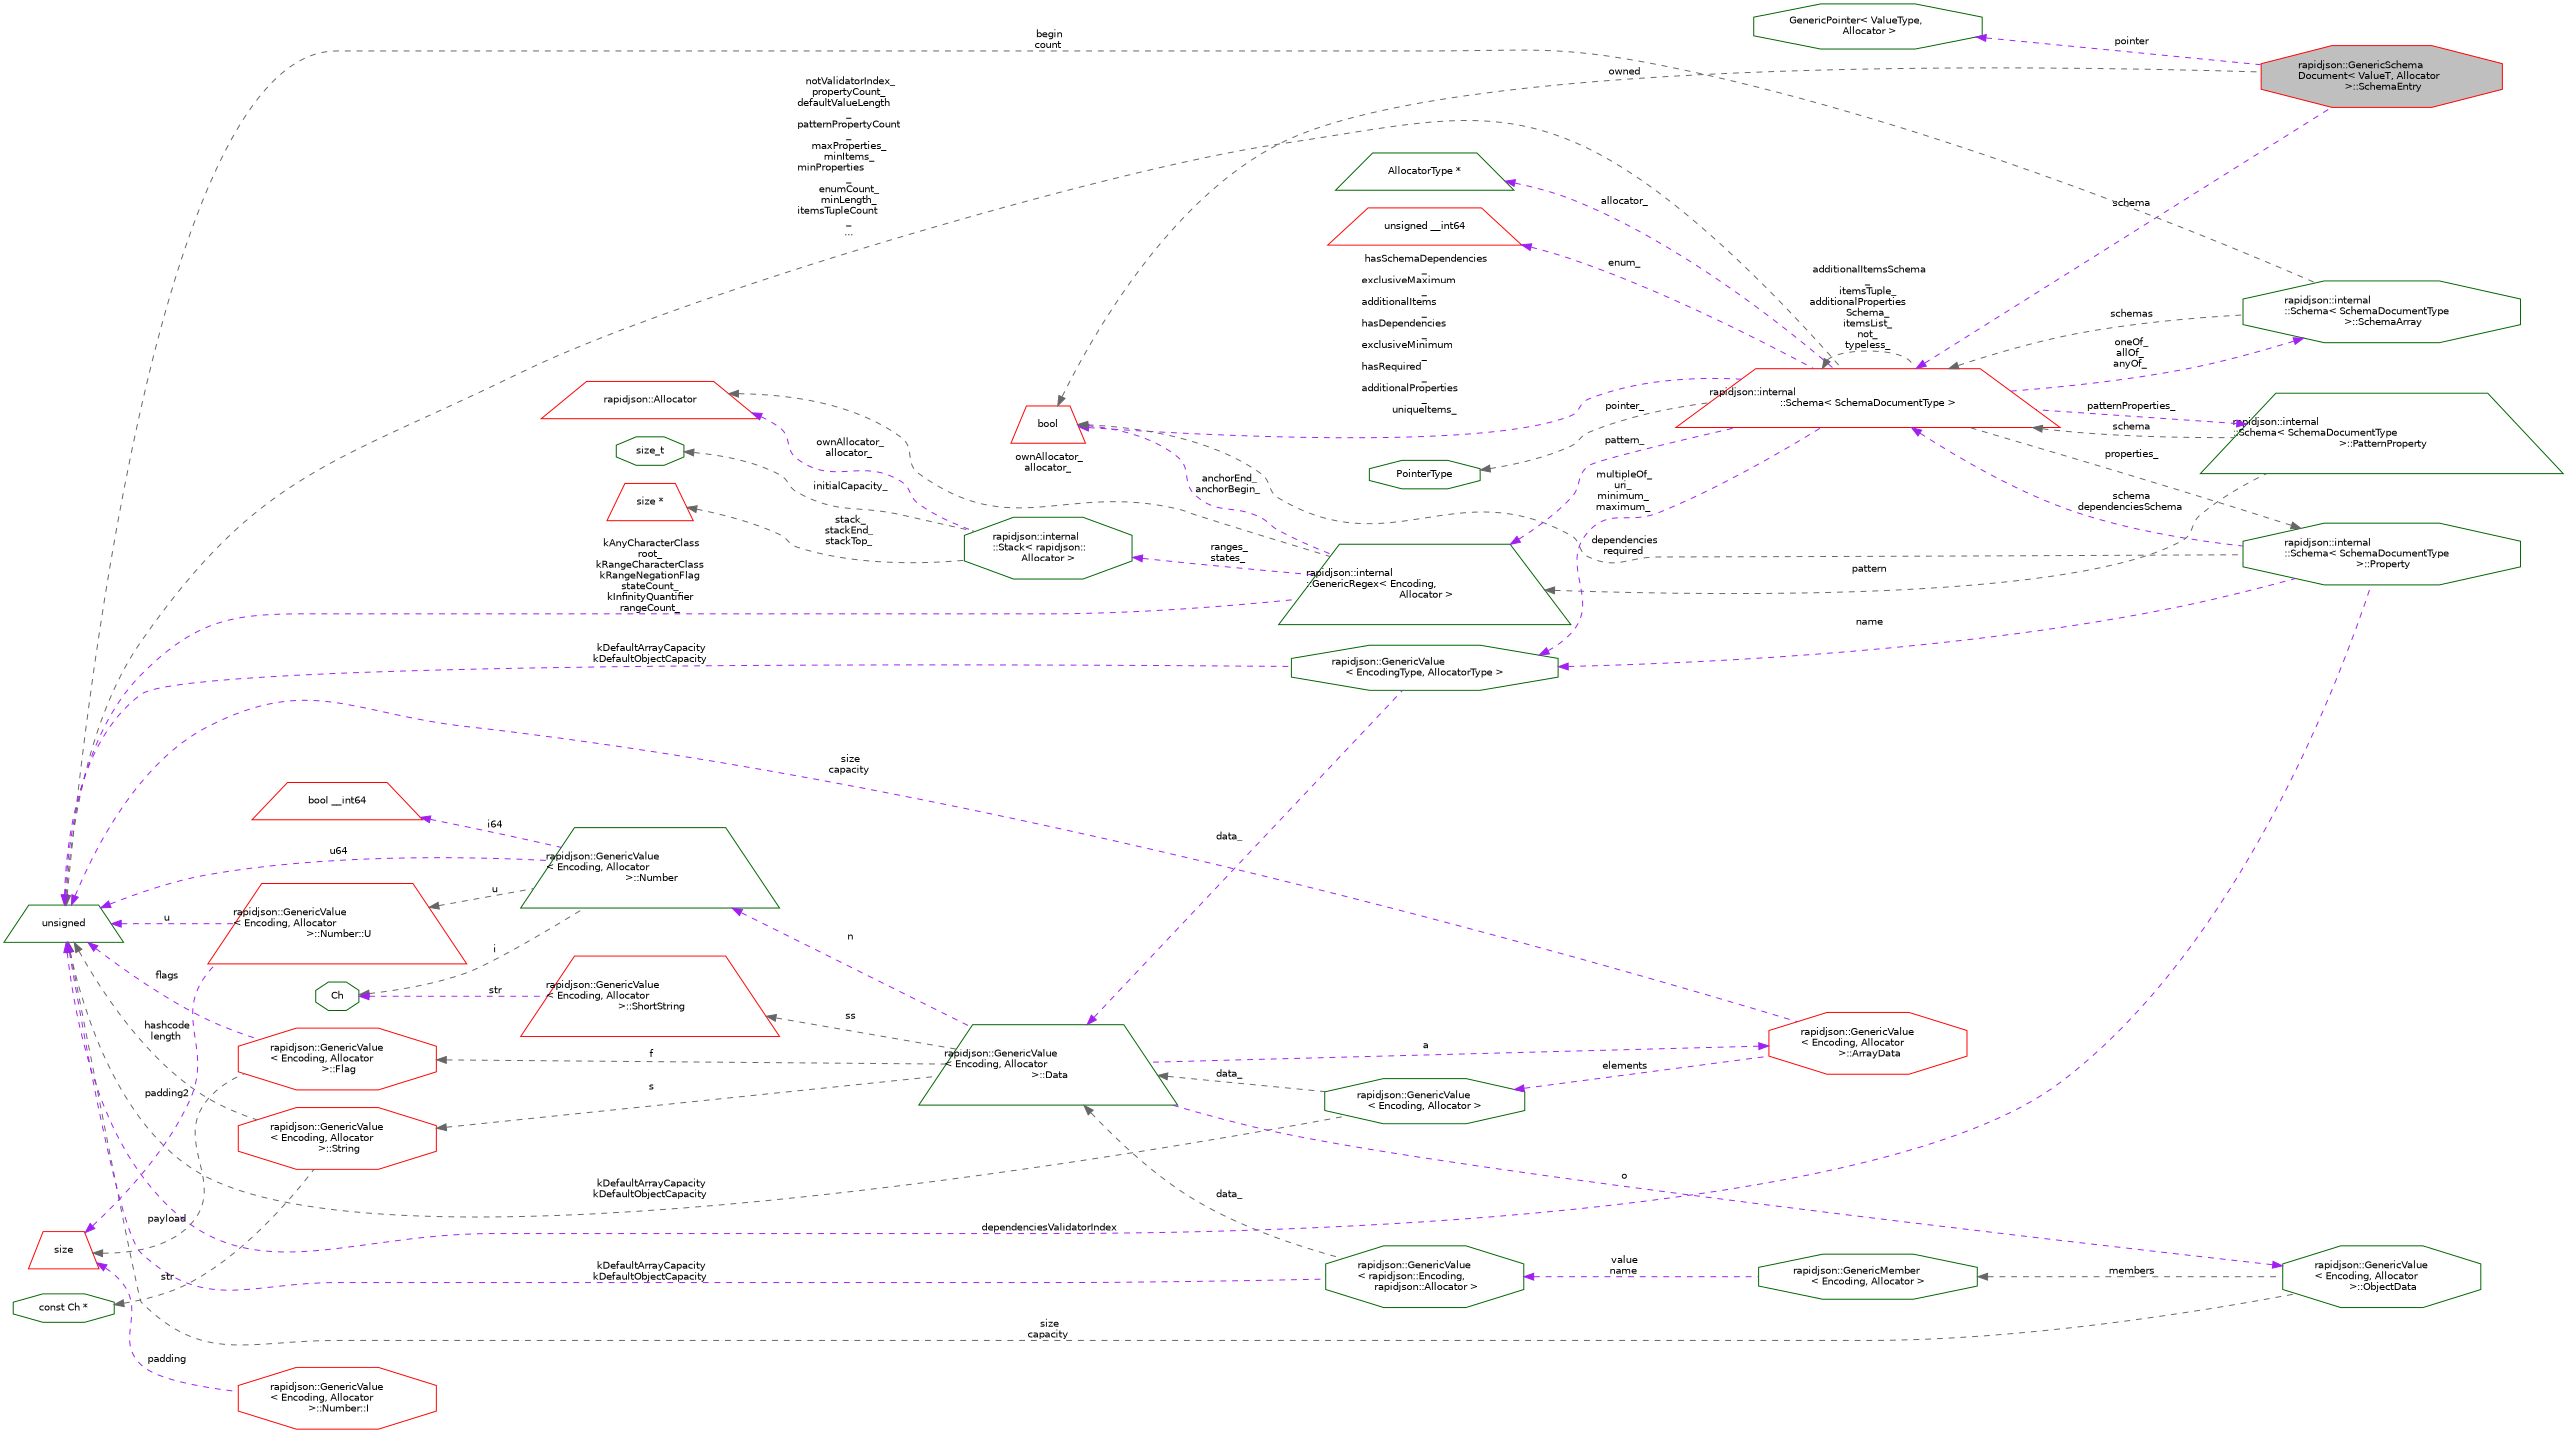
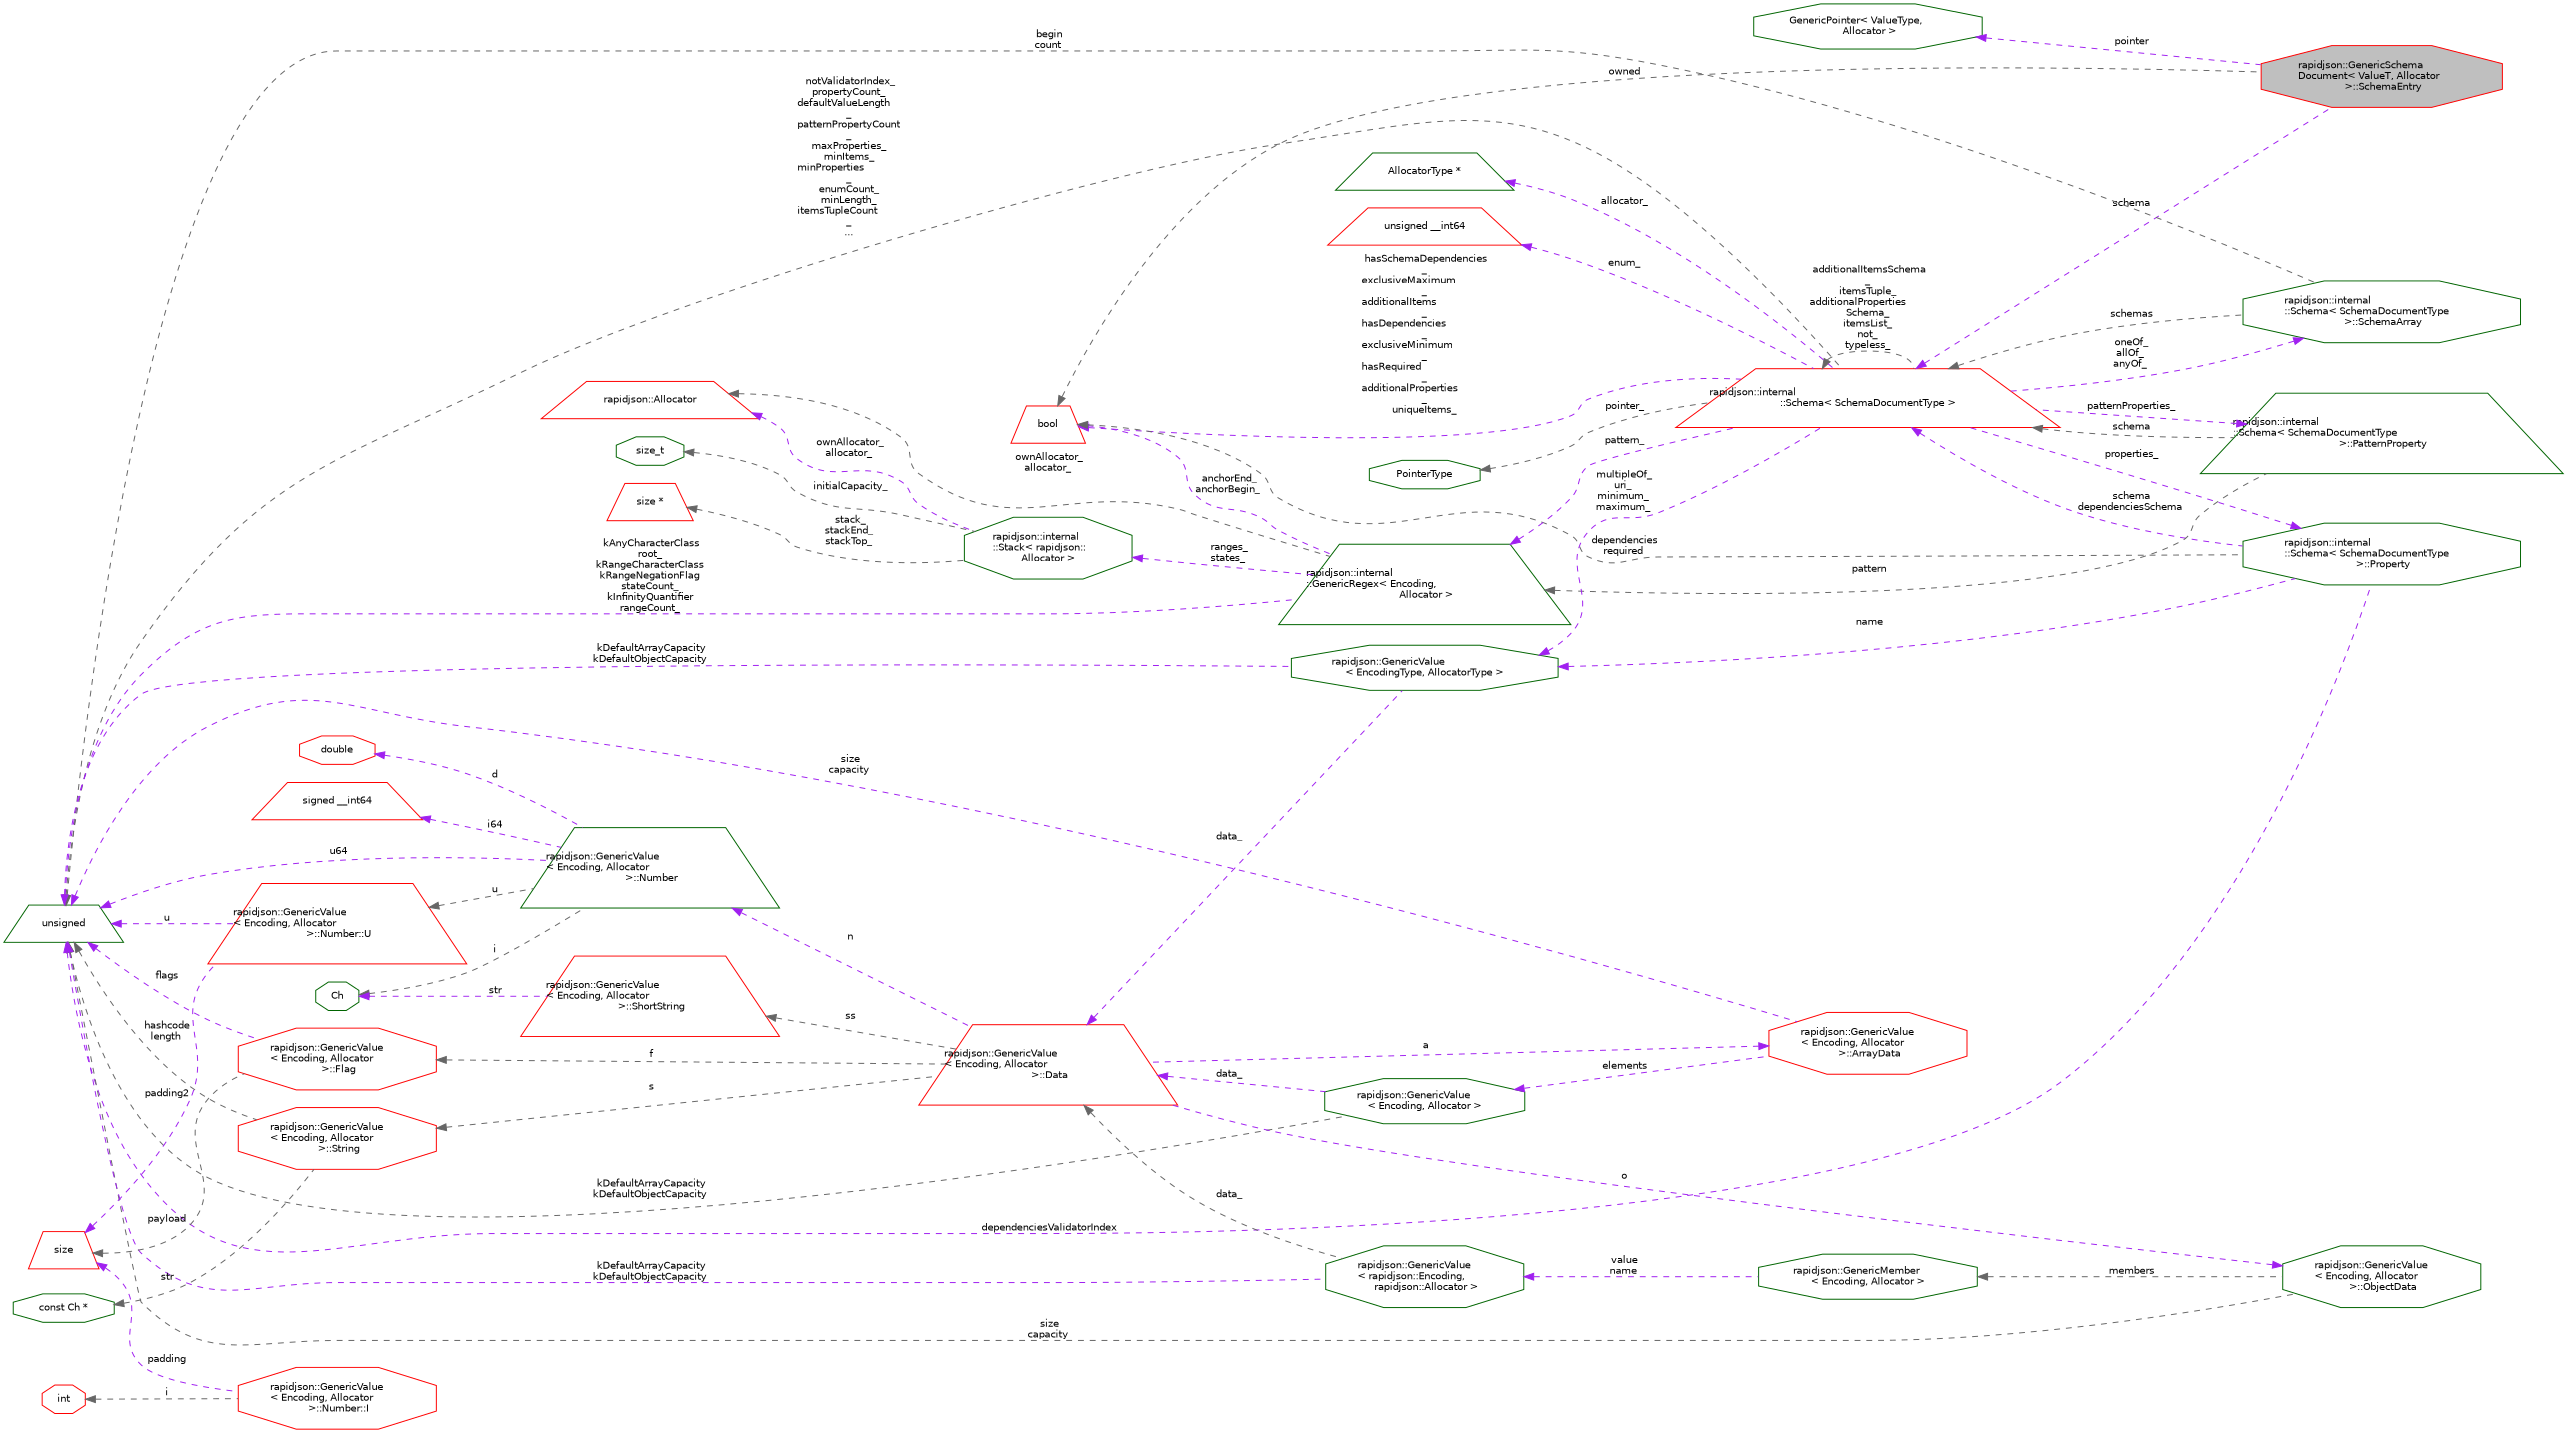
edge "rapidjson::internal ::Schema< SchemaDocumentType >" -> "rapidjson::internal ::Schema< SchemaDocumentType >::Property": color gray40 -> purple
node "double": added
node "bool __int64": label "bool __int64" -> "signed __int64"
node "rapidjson::GenericValue < Encoding, Allocator >::Data": color darkgreen -> red
edge "rapidjson::GenericValue < Encoding, Allocator >" -> "rapidjson::GenericValue < Encoding, Allocator >::Data": color gray40 -> purple
node "int": added
